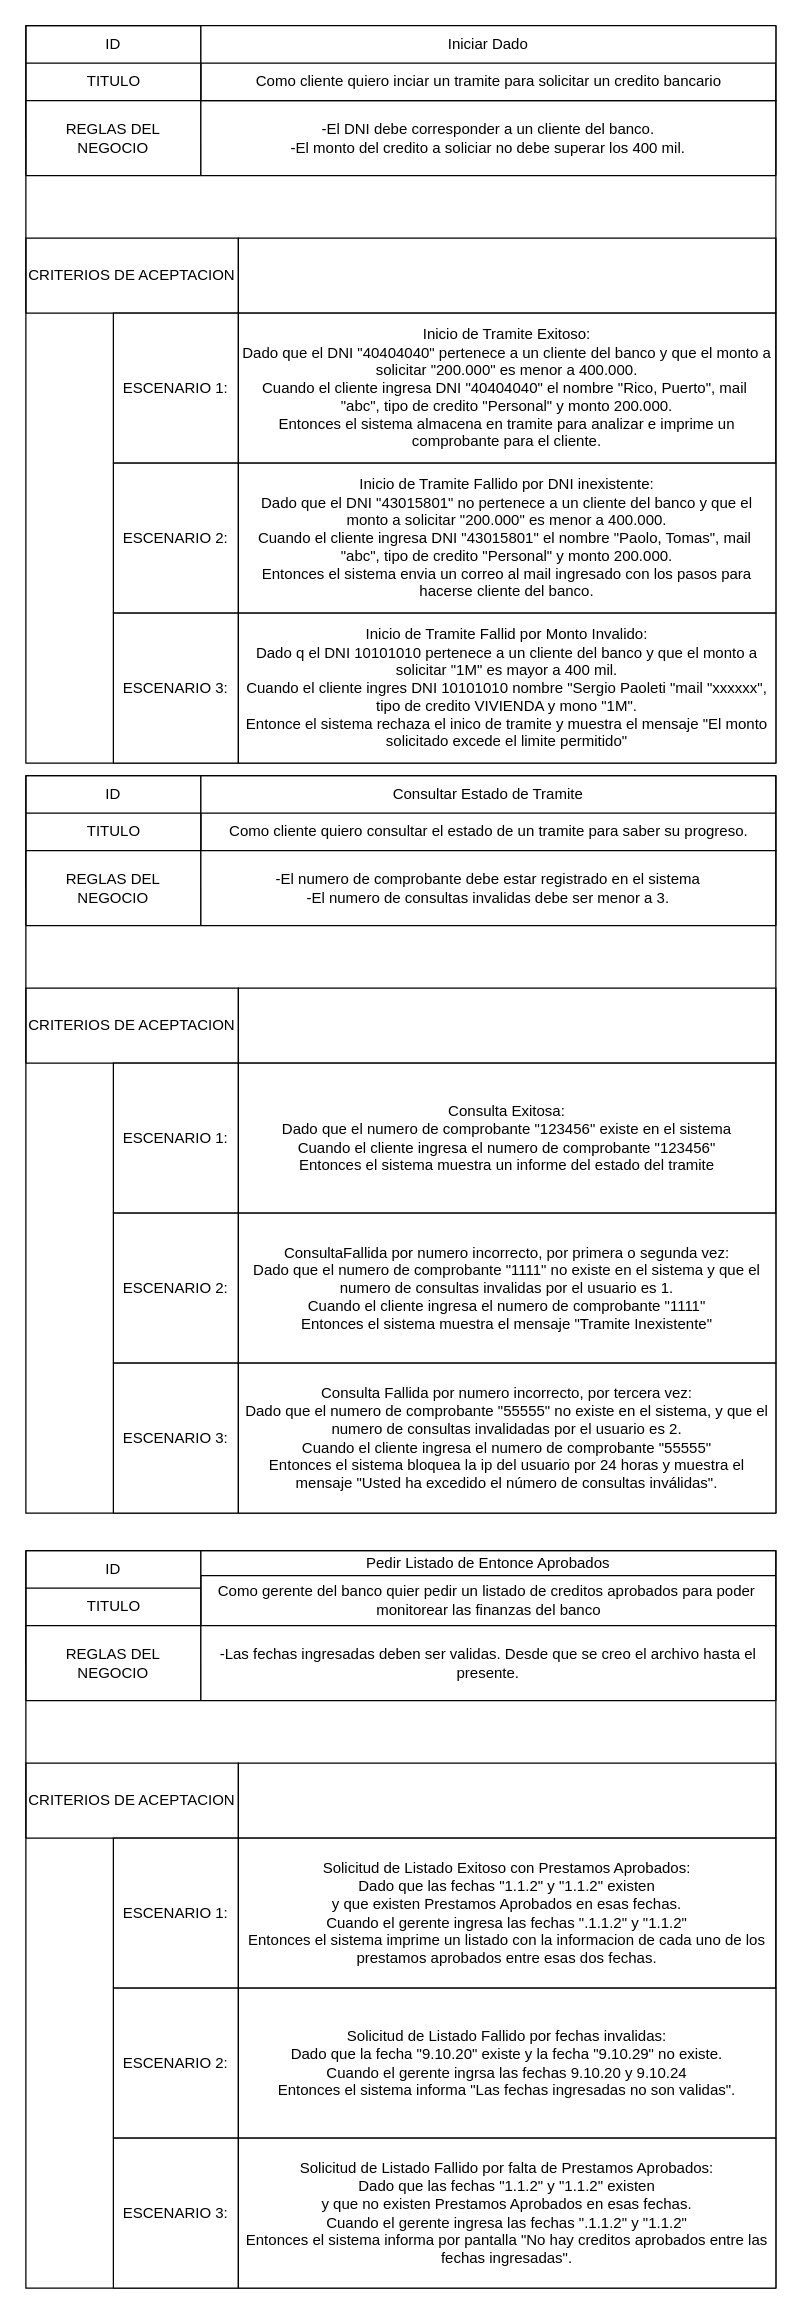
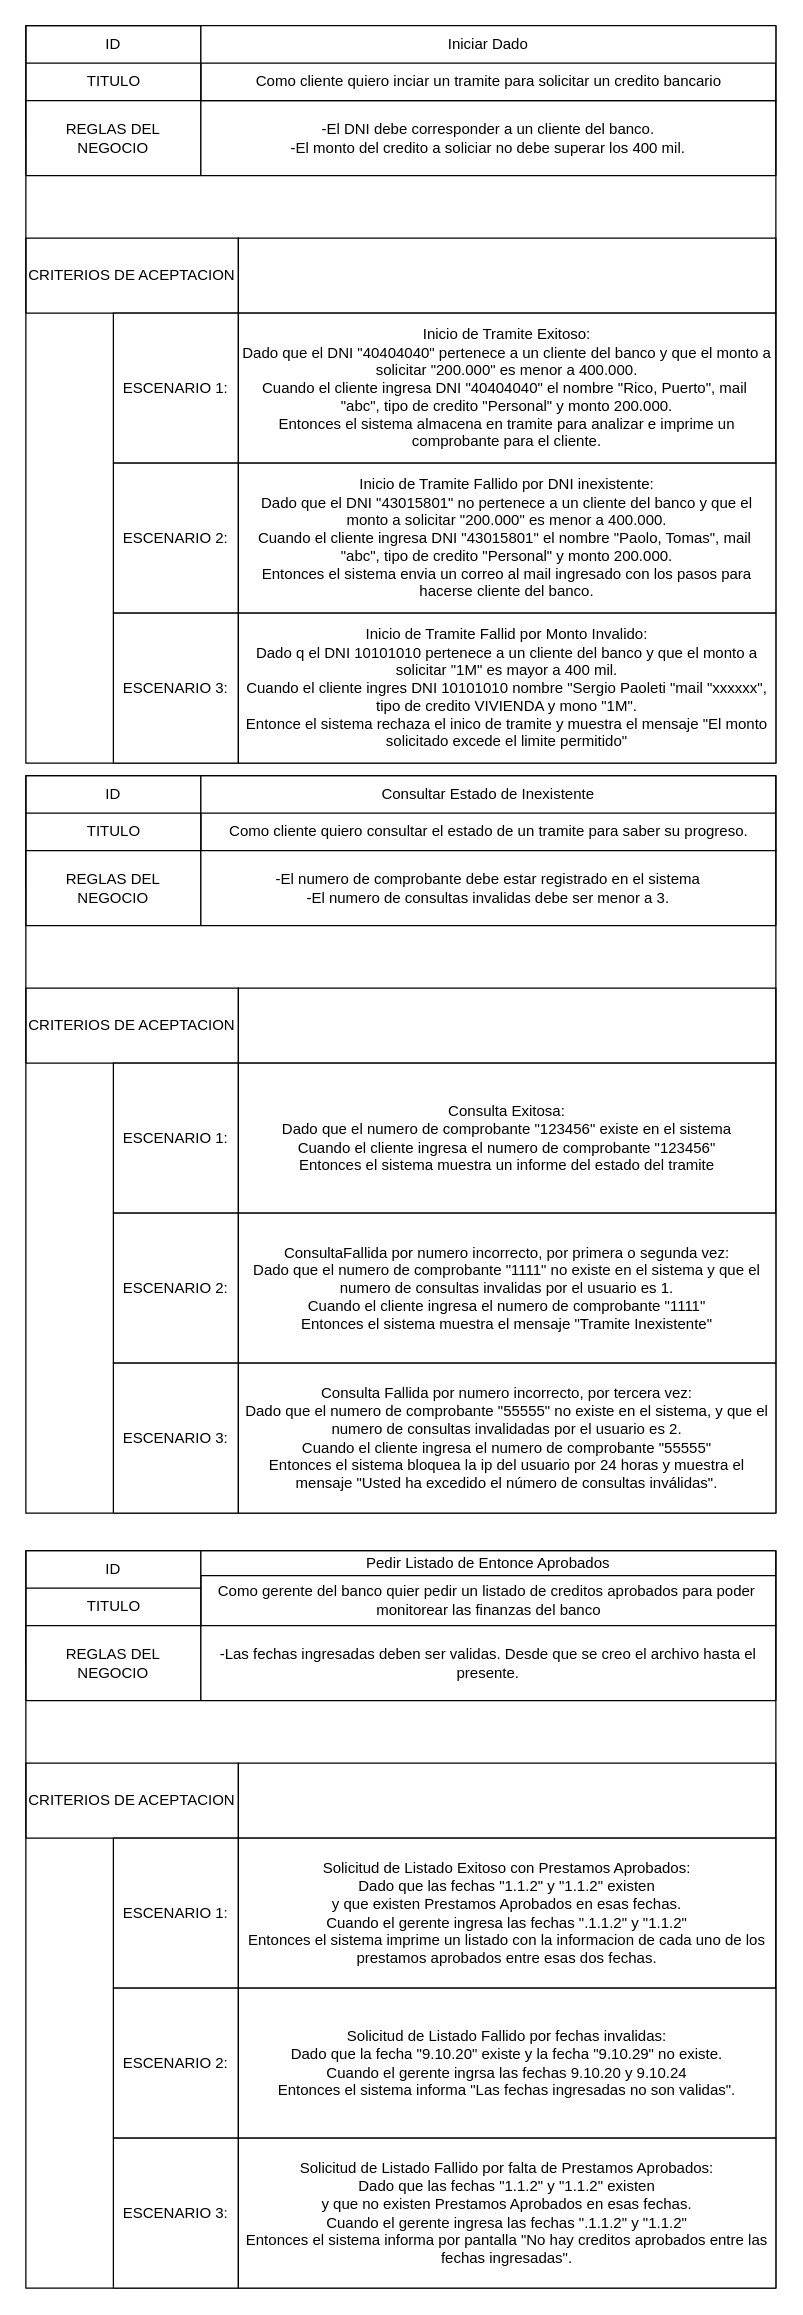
node "Consultar Estado de Tramite": label "Consultar Estado de Tramite" -> "Consultar Estado de Inexistente"
